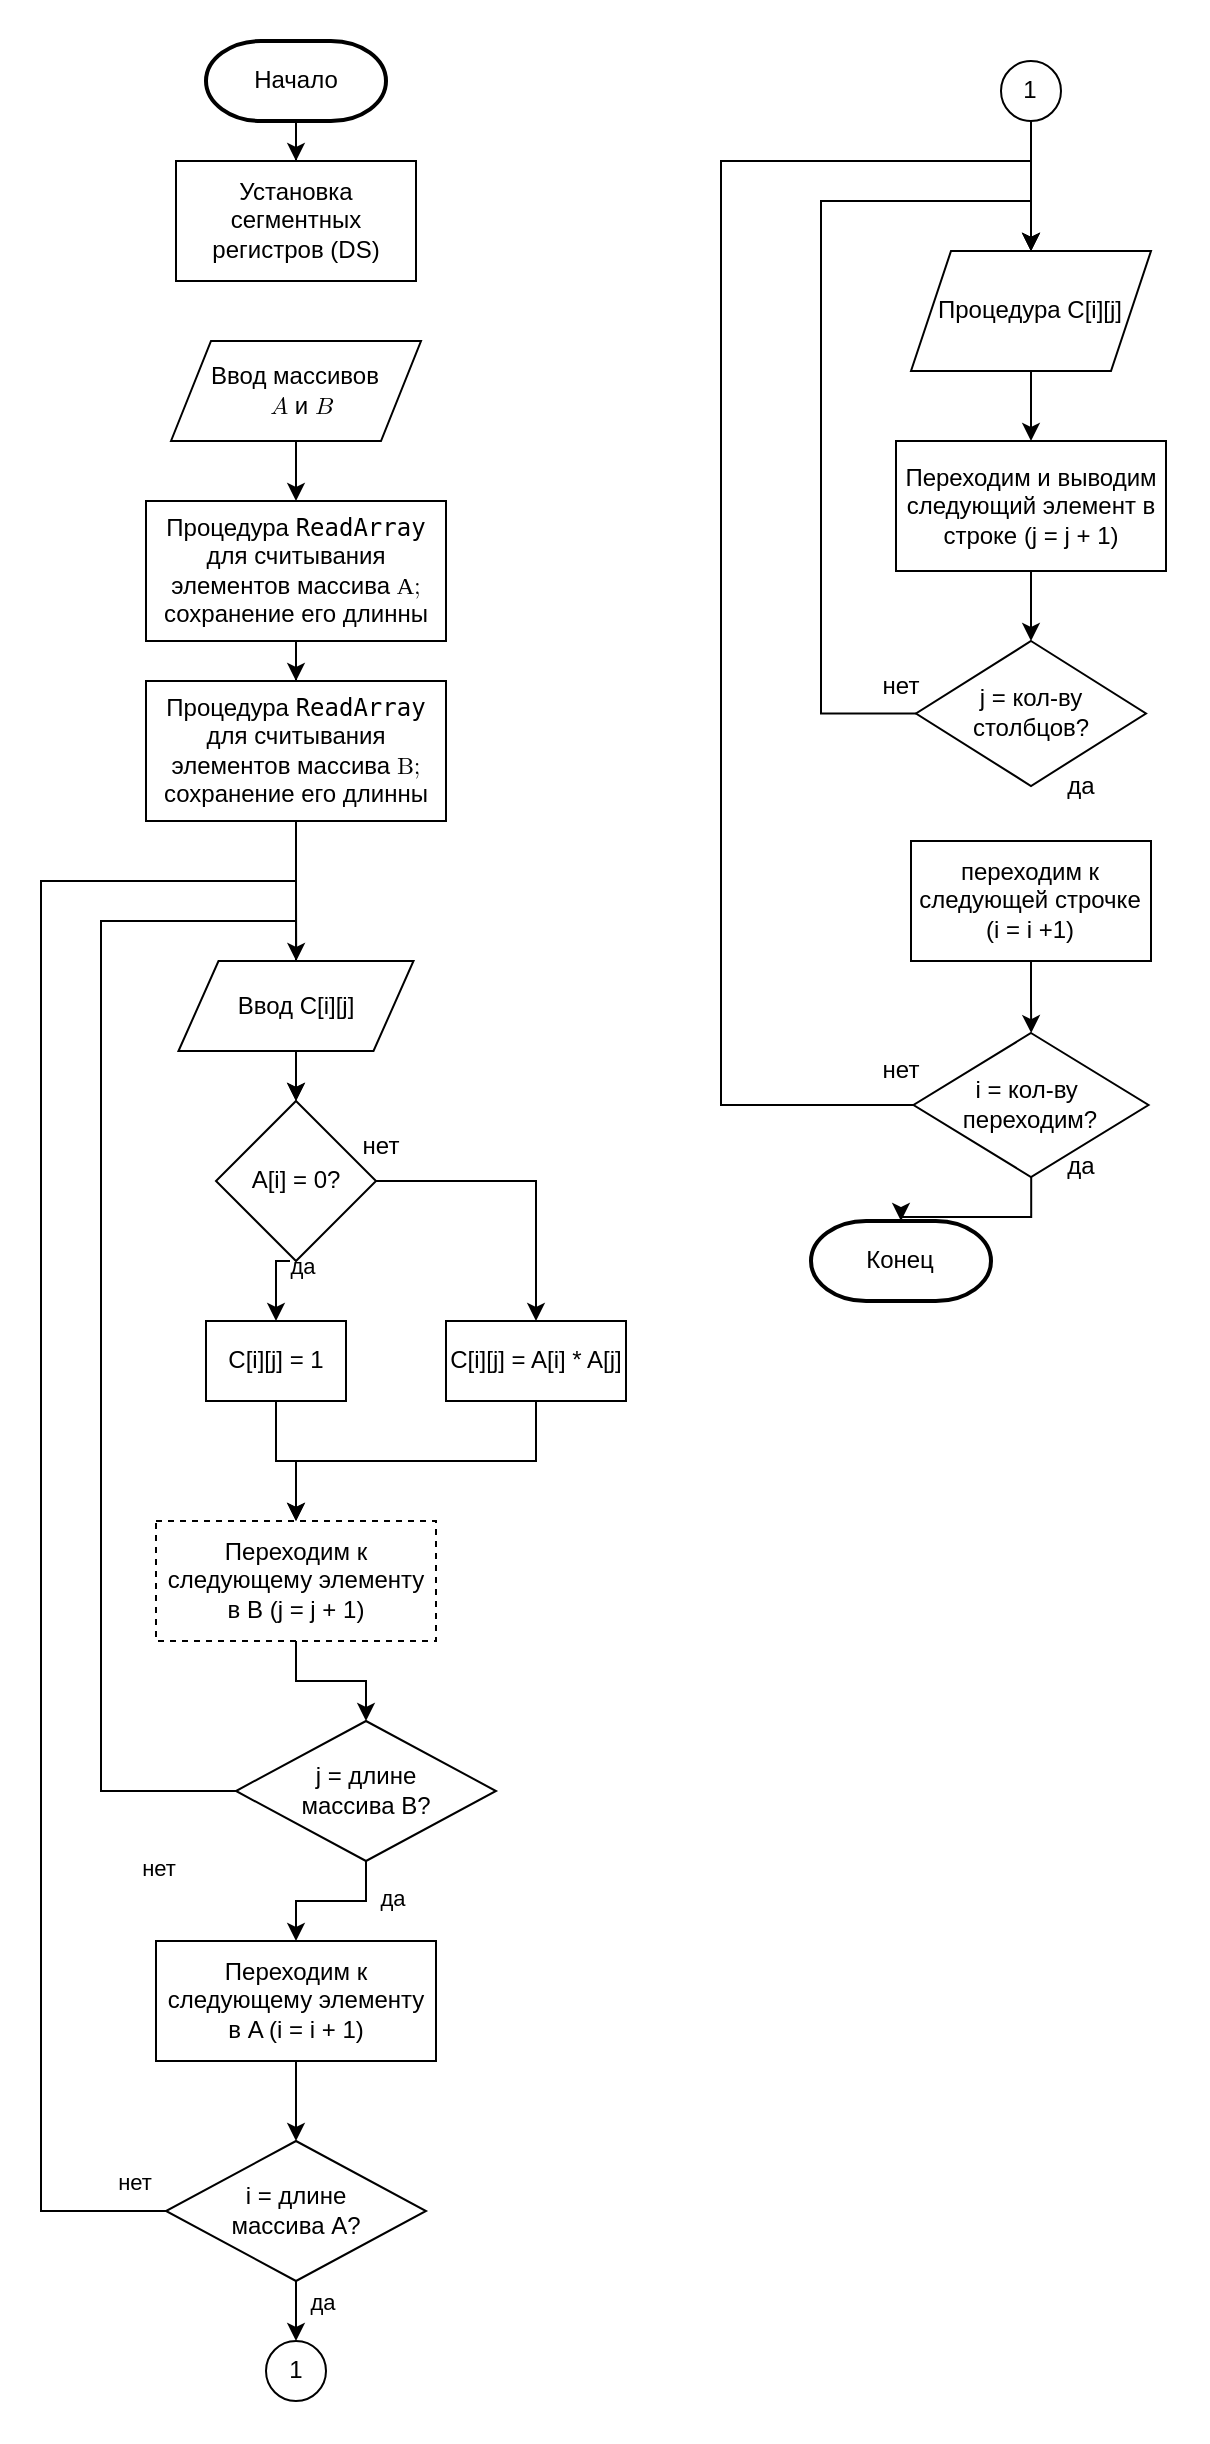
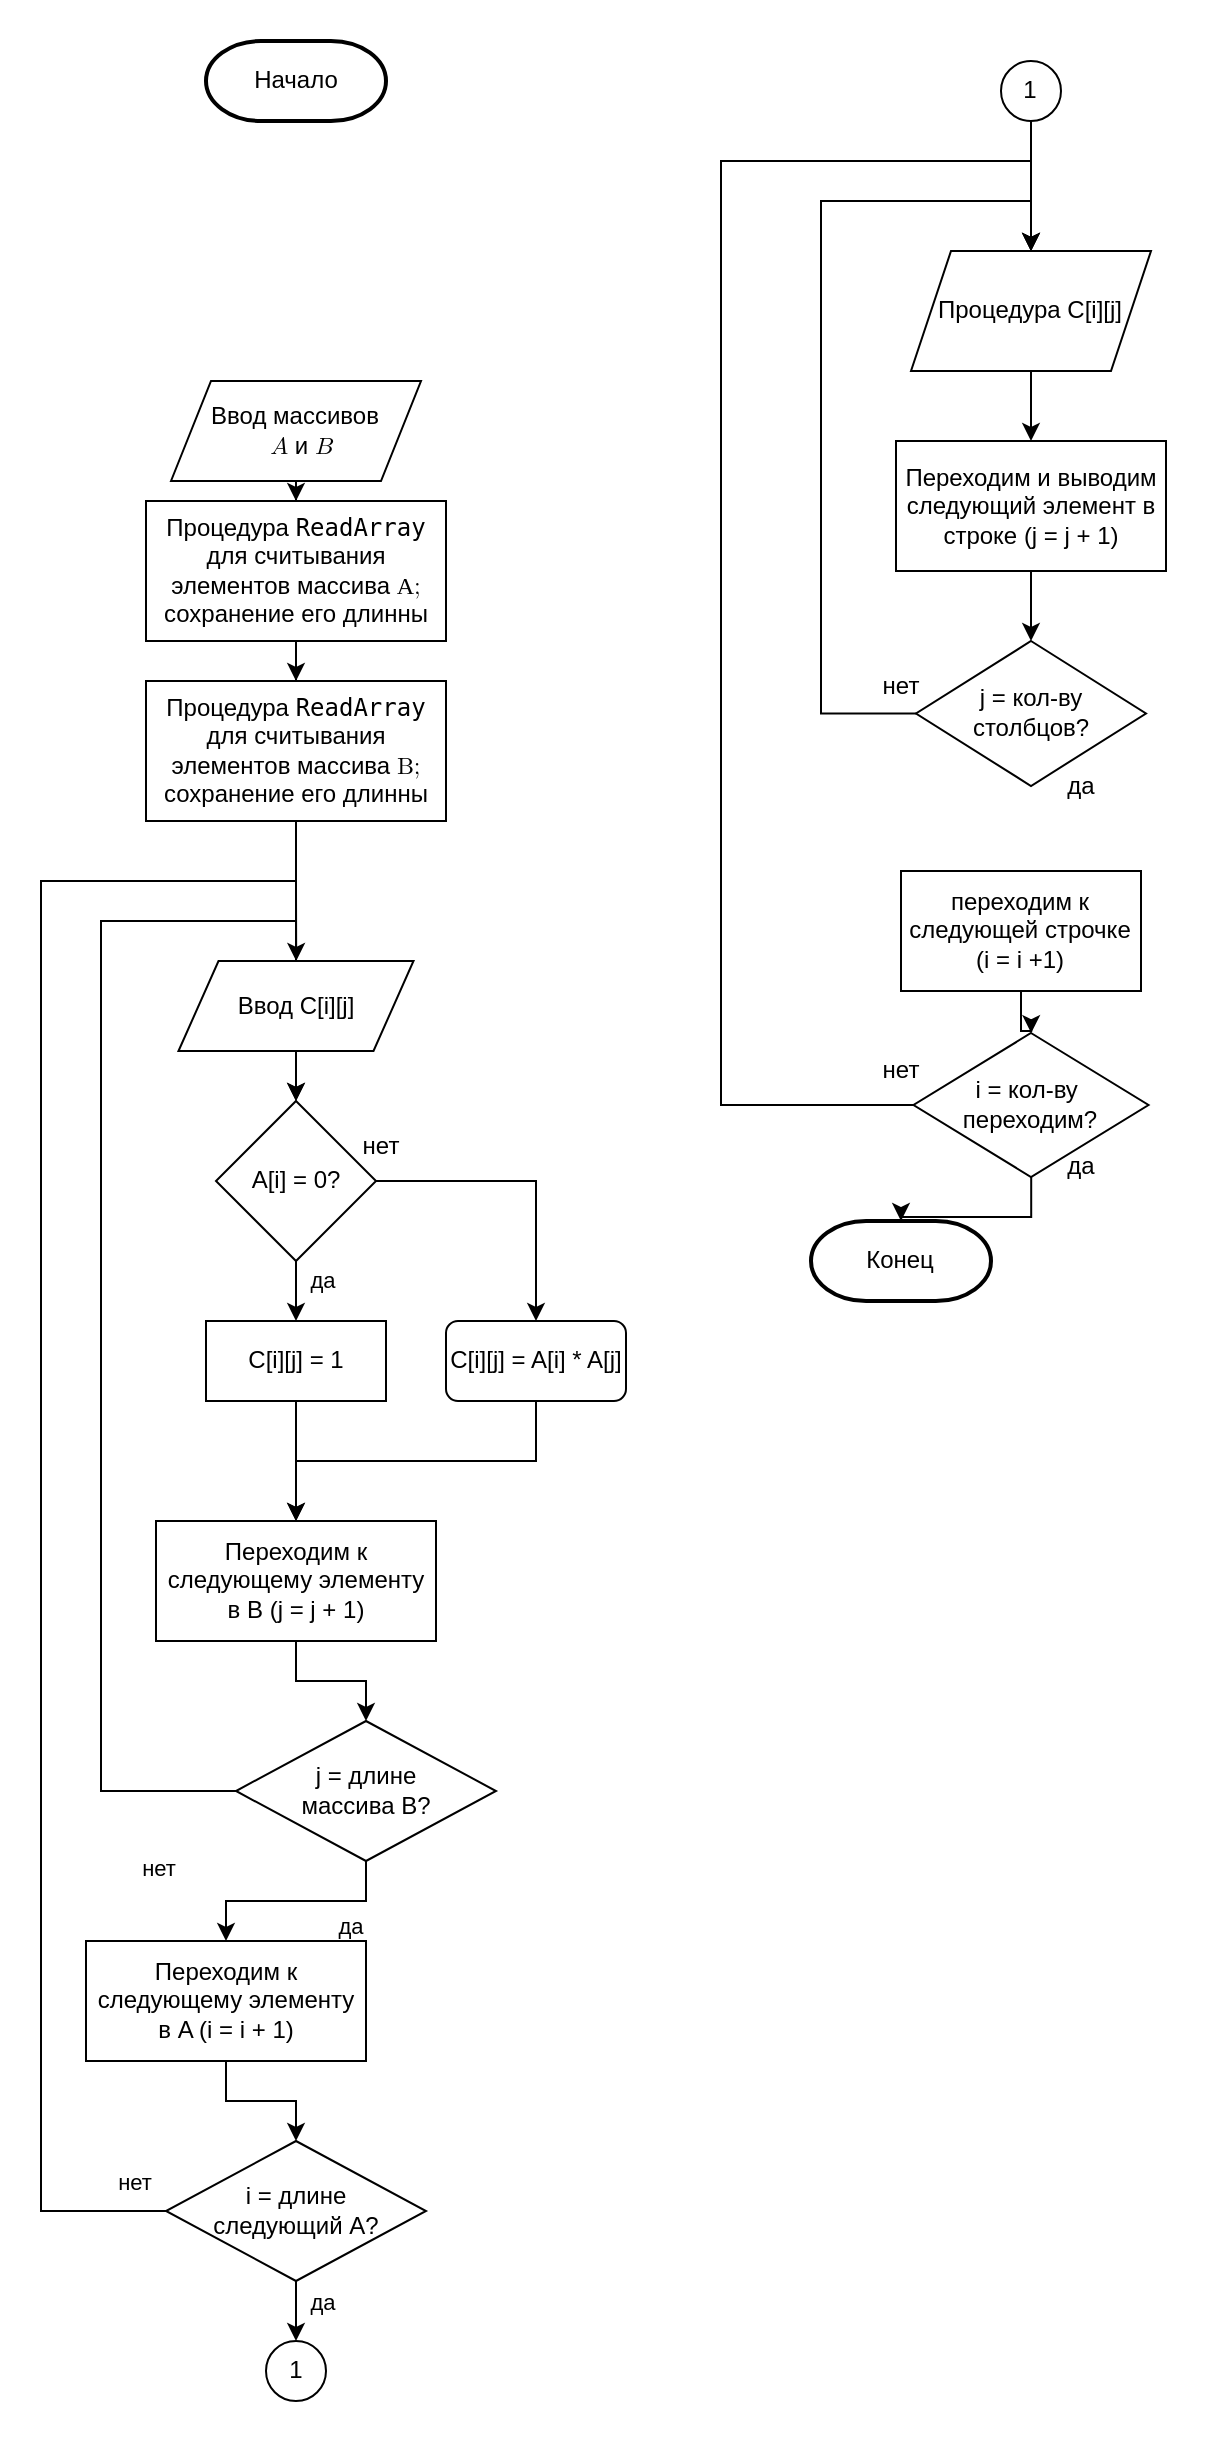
edge "Начало" -> "Установка сегментных регистров (DS)": removed
node "Установка сегментных регистров (DS)": removed
node "Ввод массивов AA и BB": moved (296, 391) -> (296, 431)
node "переходим к следующей строчке (i = i +1)": moved (1031, 901) -> (1021, 931)
node "C[i][j] = 1": size 140x80 -> 180x80
node "C[i][j] = A[i] * A[j]": shape rectangle -> rounded rectangle
node "Переходим к следующему элементу в B (j = j + 1)": style dashed -> solid
node "Переходим к следующему элементу в A (i = i + 1)": moved (296, 2001) -> (226, 2001)
node "i = длине массива A?": label "i = длине массива A?" -> "i = длине следующий A?"
